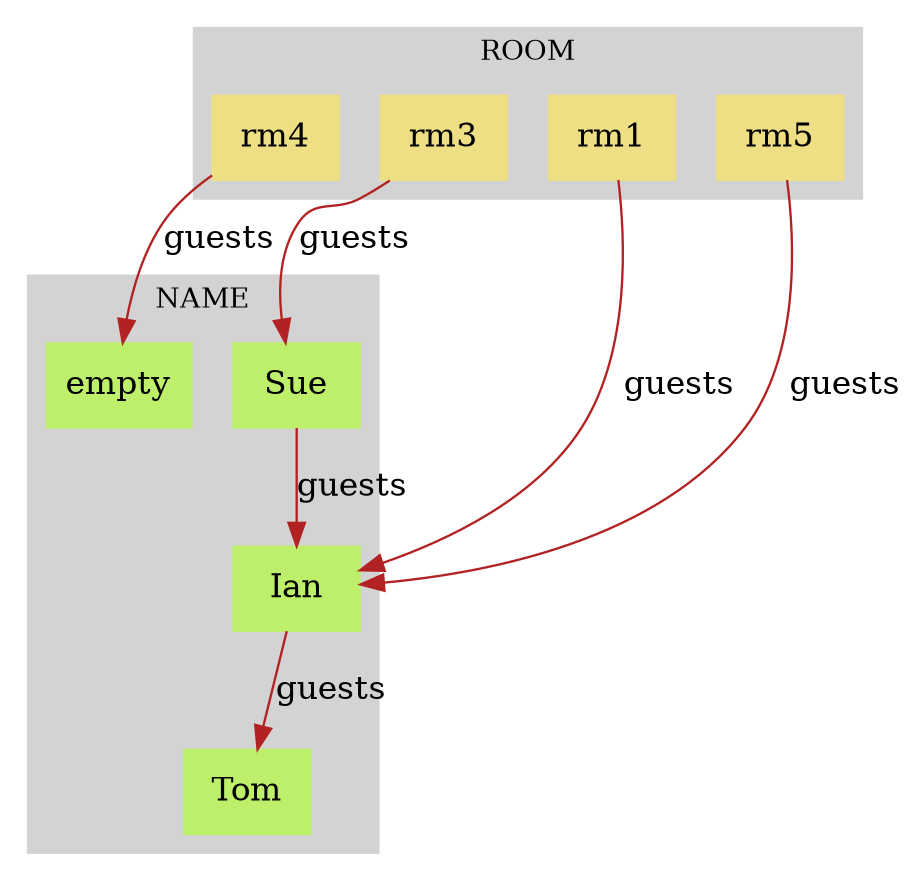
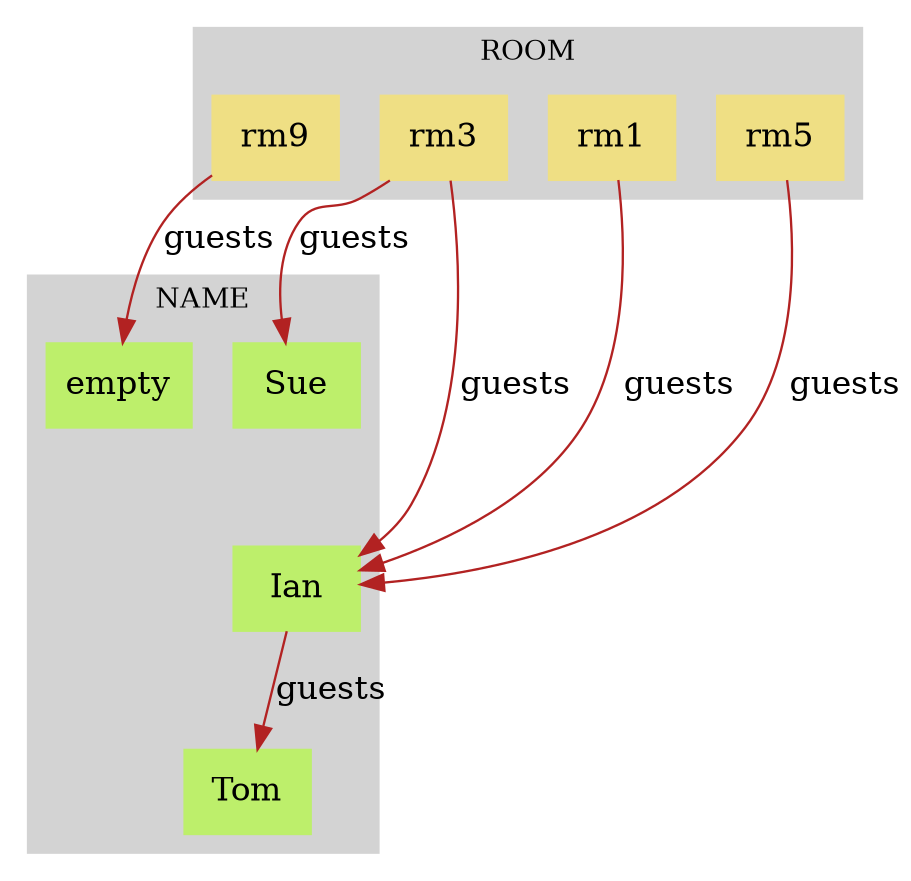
node "rm4": label "rm4" -> "rm9"
edge "Sue" -> "Ian": now "rm3" -> "Ian"
